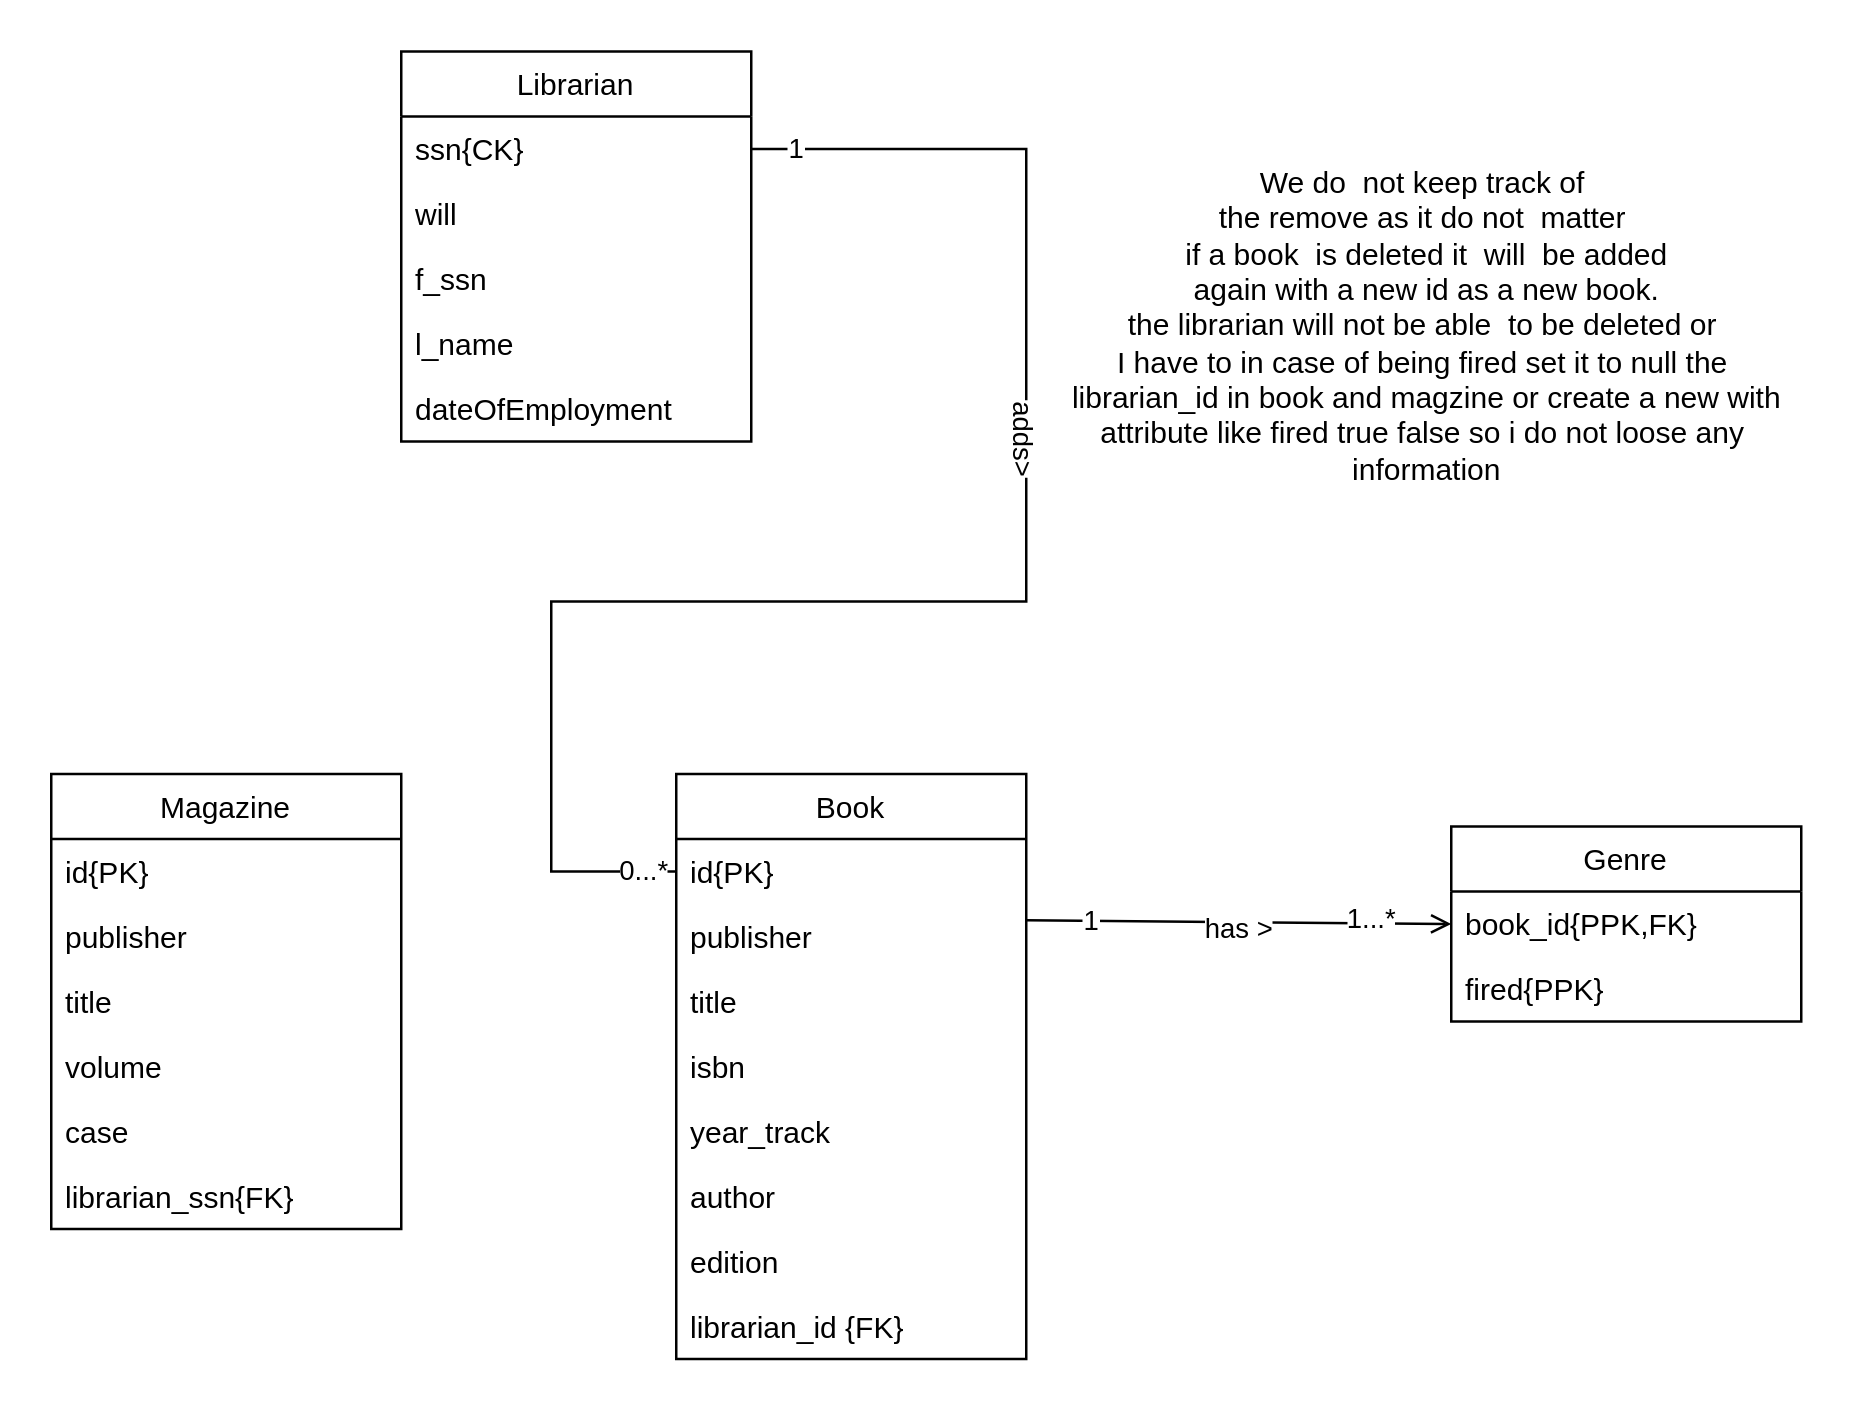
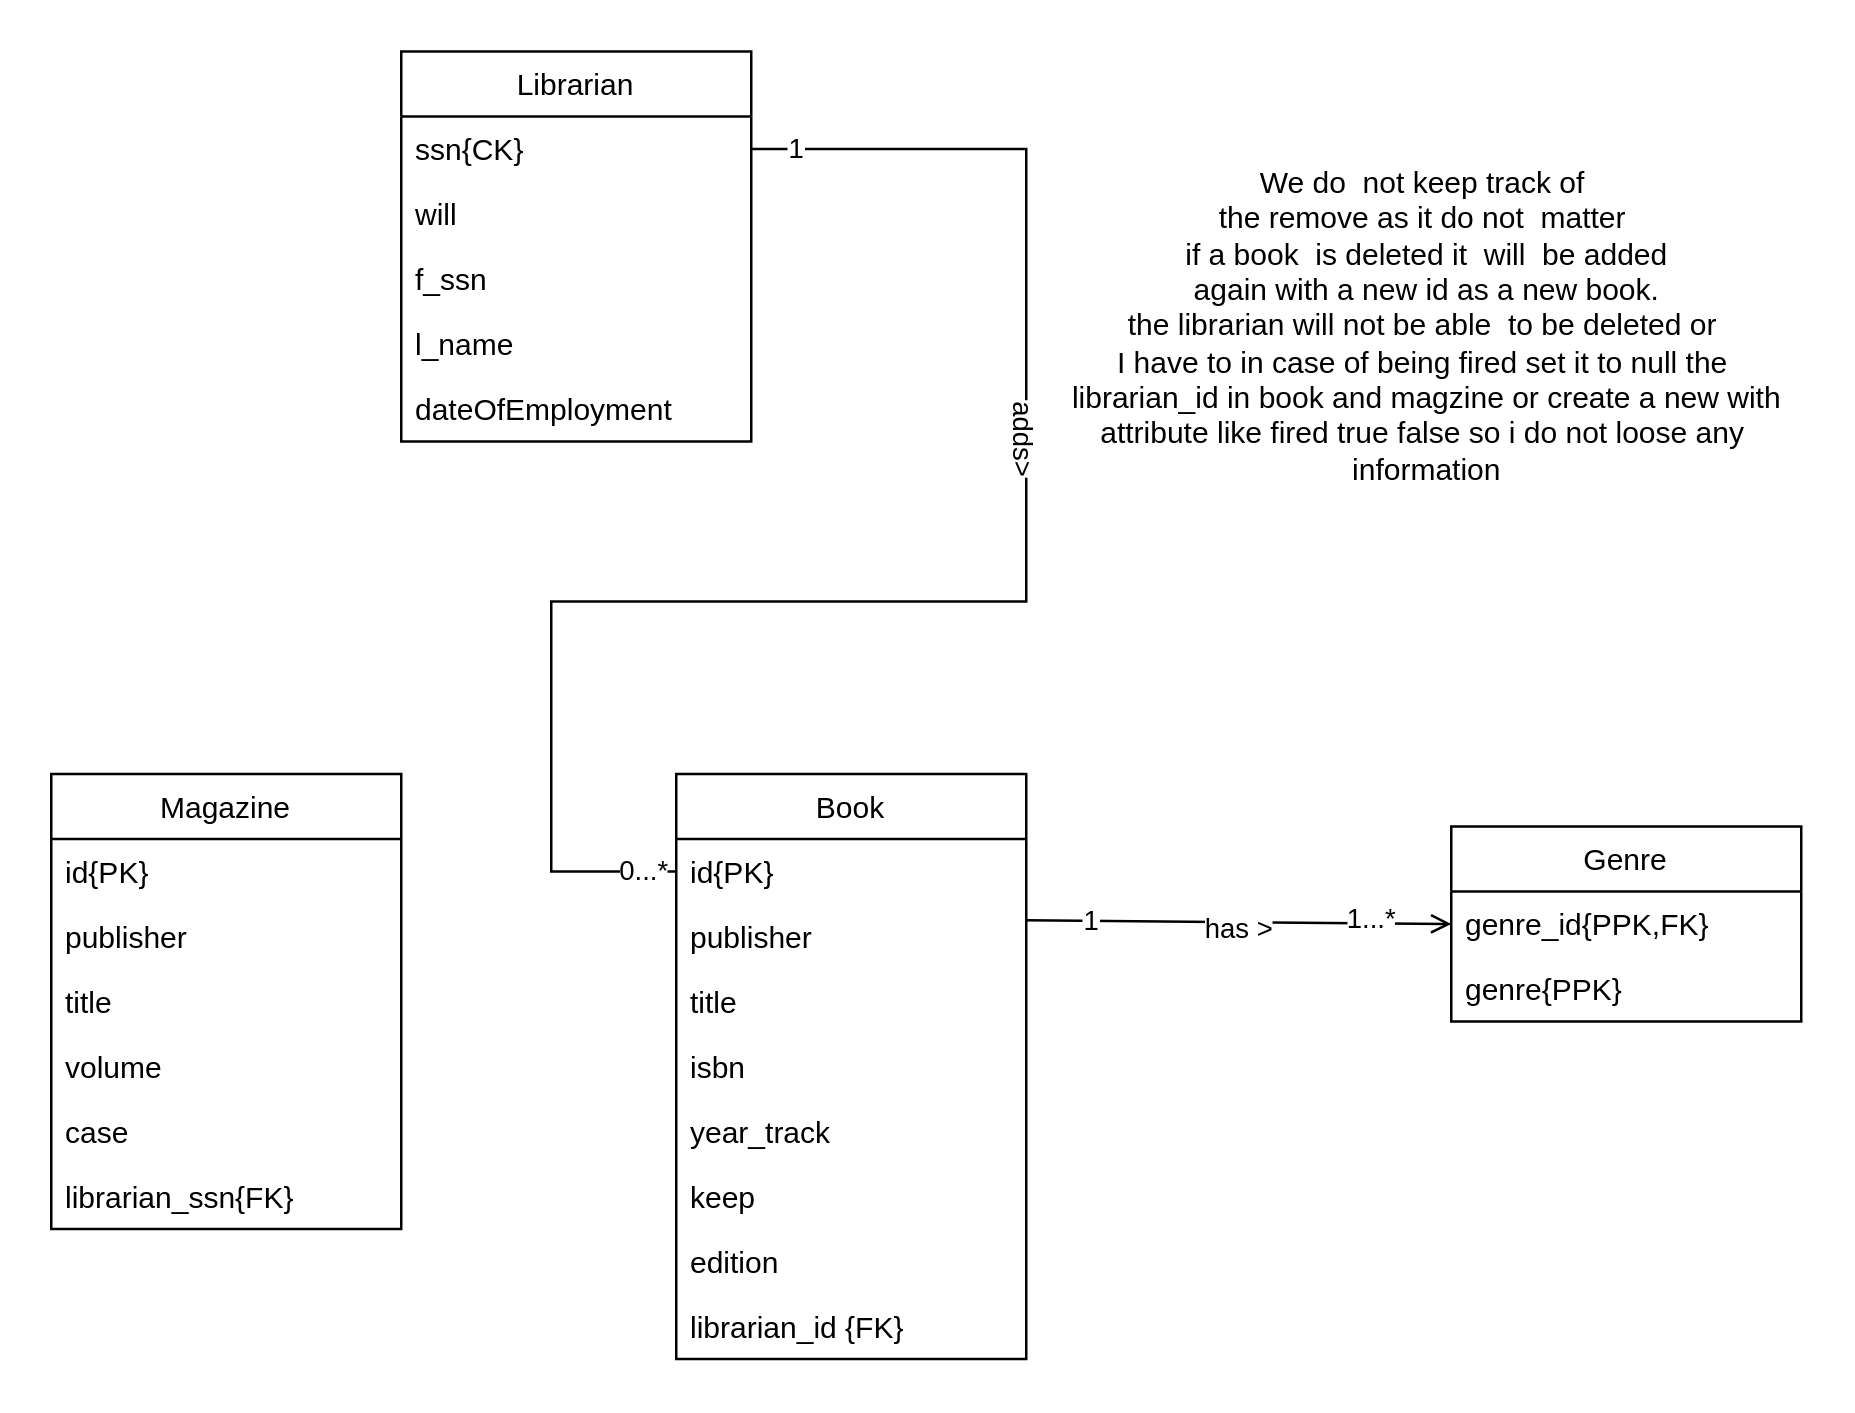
node "book_id{PPK,FK}": label "book_id{PPK,FK}" -> "genre_id{PPK,FK}"
node "fired{PPK}": label "fired{PPK}" -> "genre{PPK}"
node "author": label "author" -> "keep"
